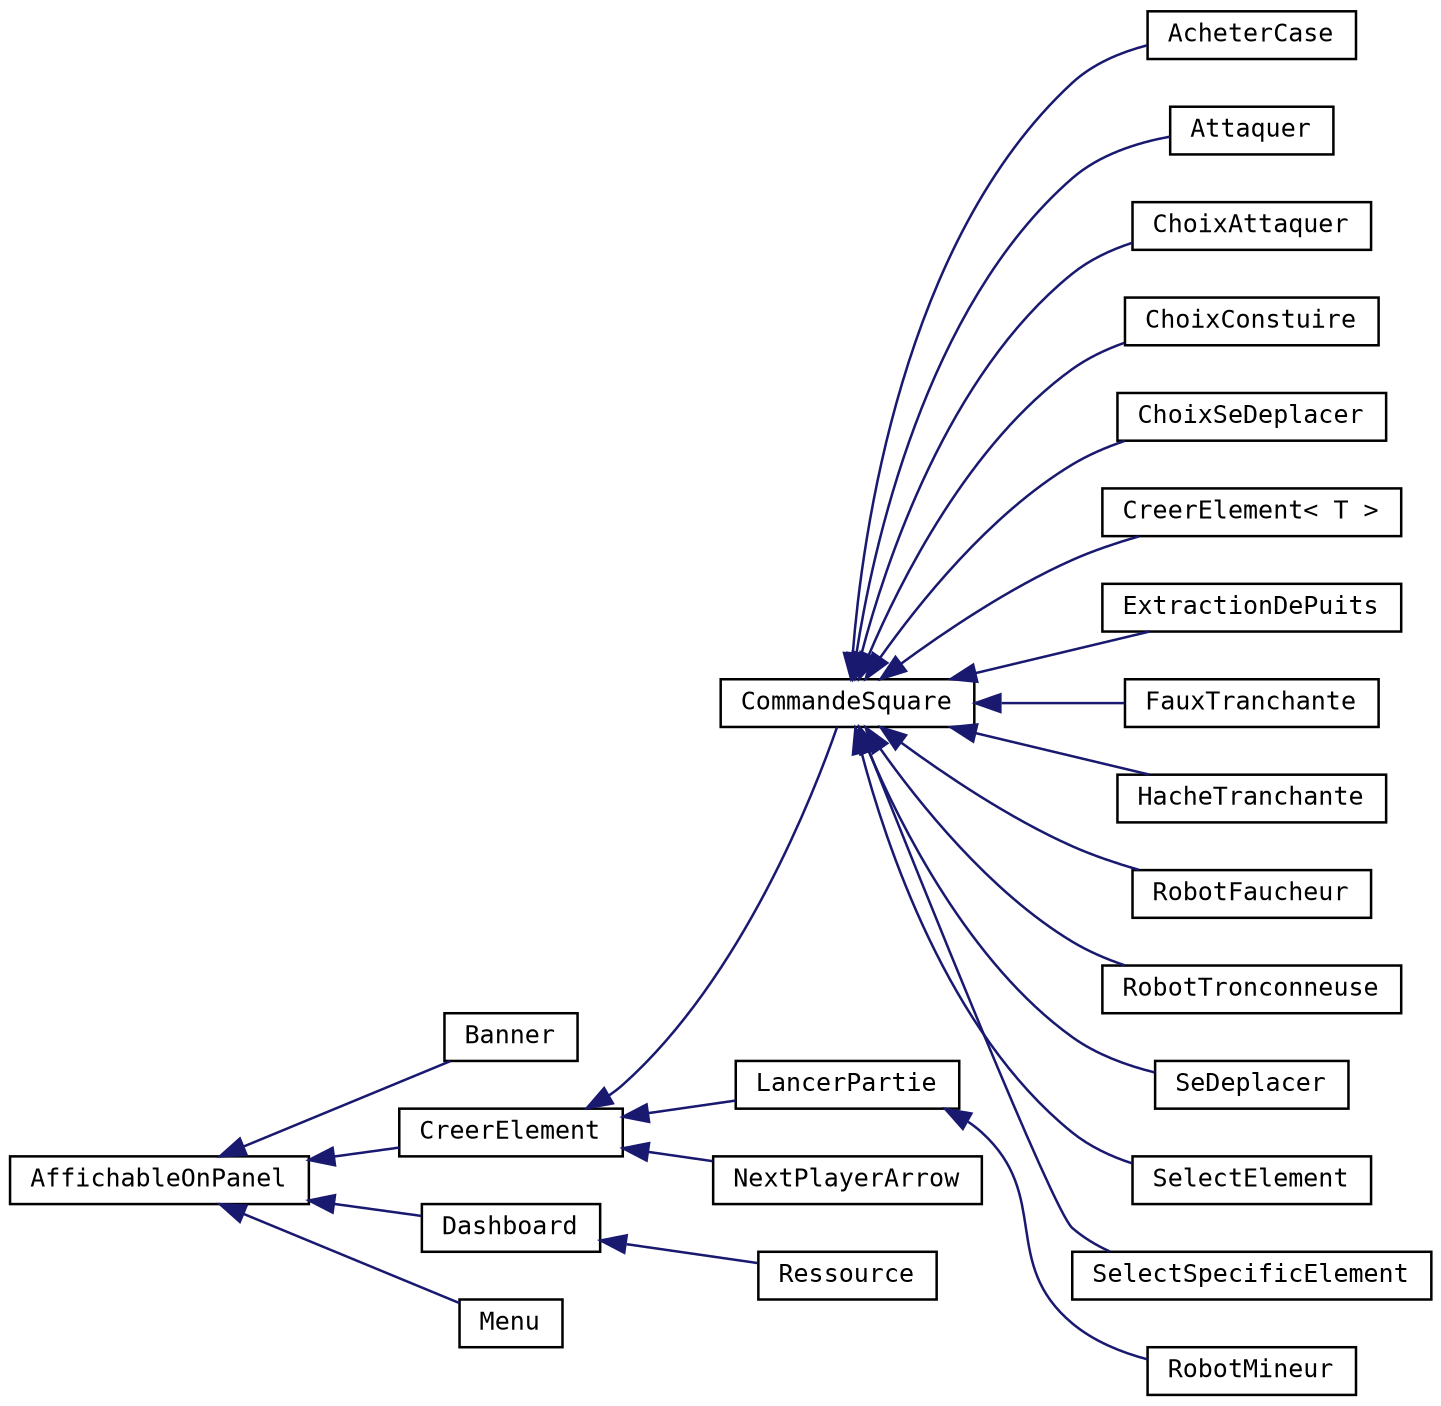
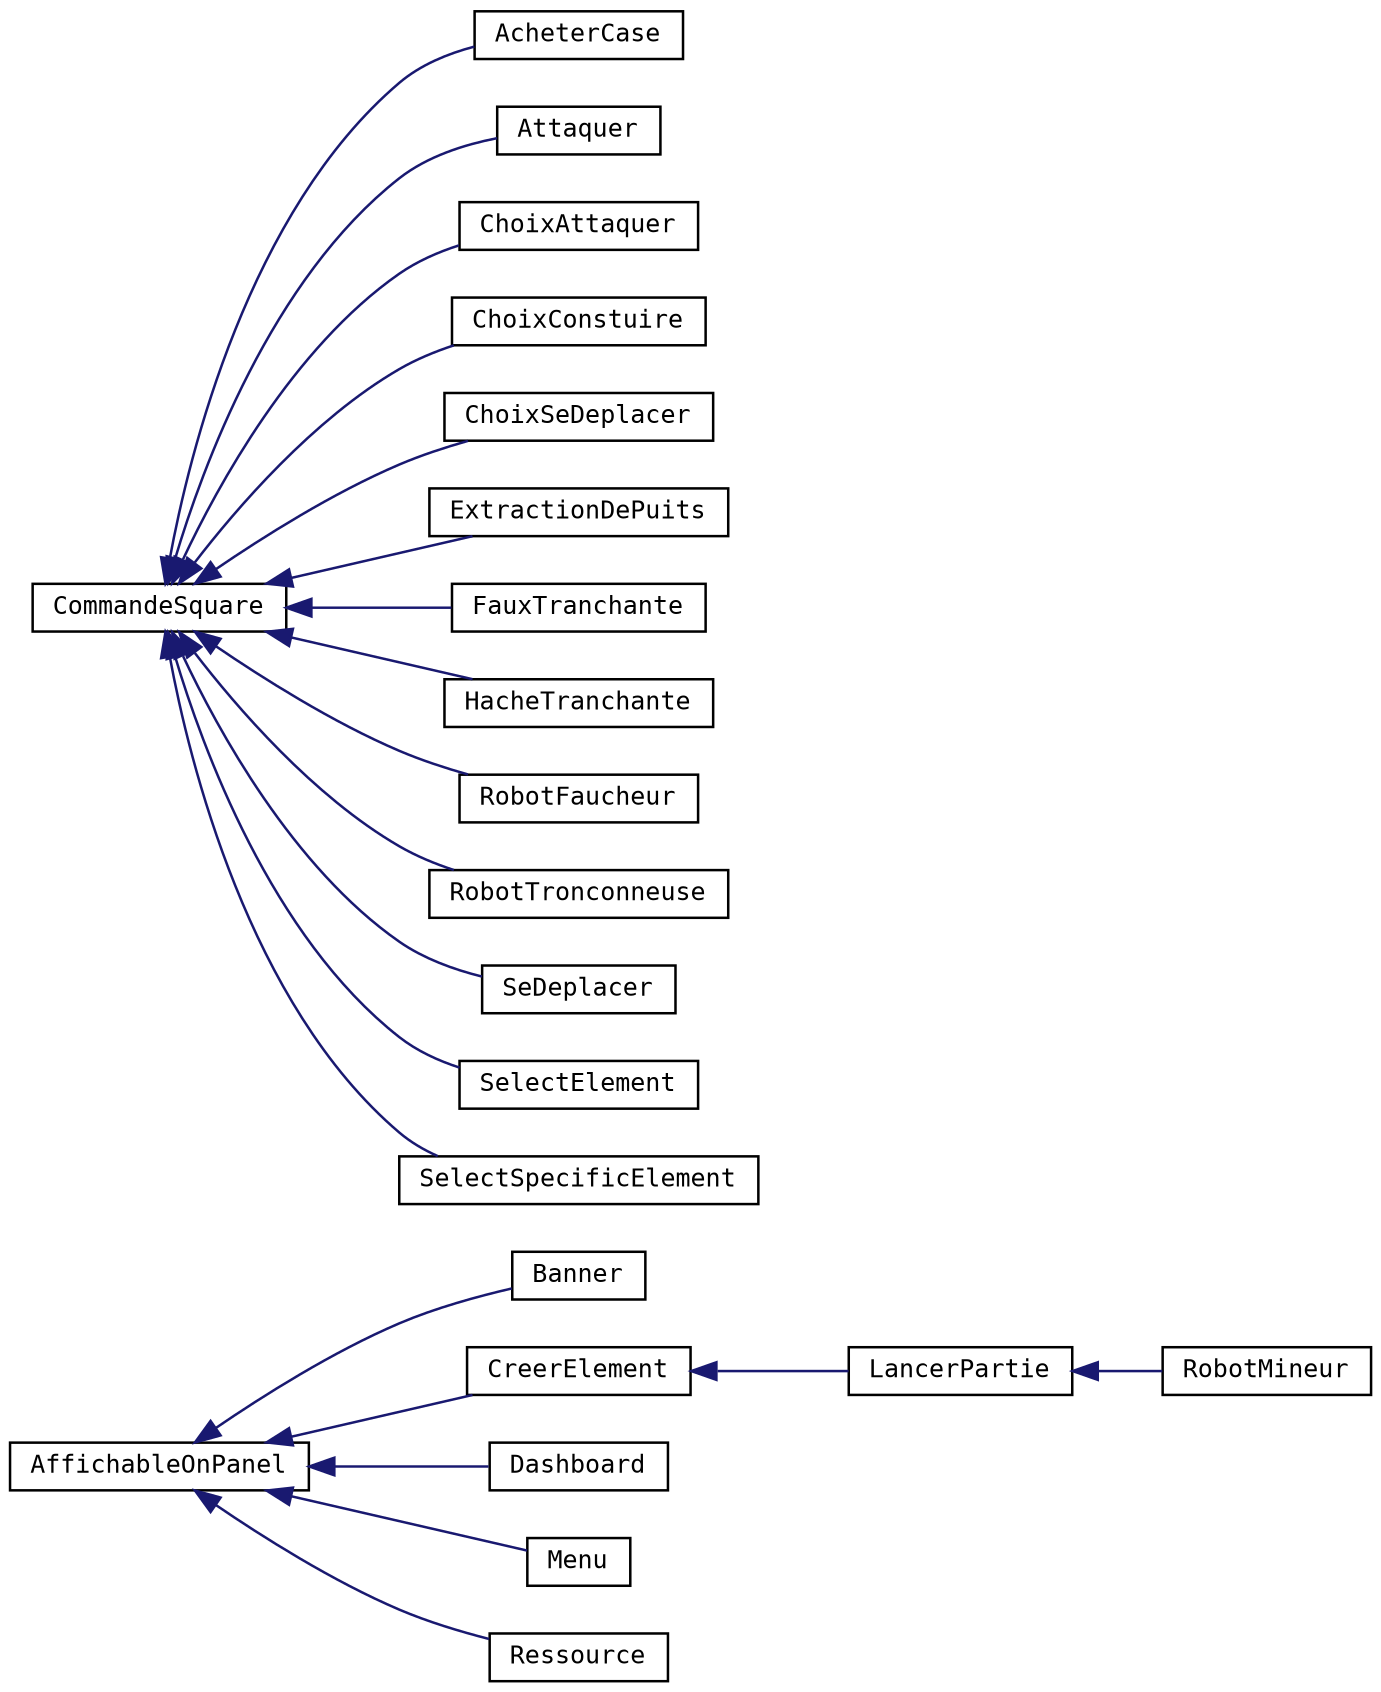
node "CreerElement< T >": removed
edge "CommandeSquare" -> "CreerElement": removed
node "NextPlayerArrow": removed
edge "Ressource" -> "Dashboard": now "Ressource" -> "AffichableOnPanel"
